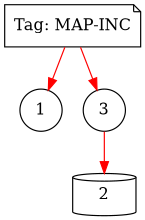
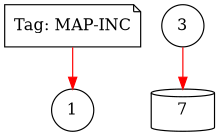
edge "Tag: MAP-INC" -> "3": removed
node "2": label "2" -> "7"
